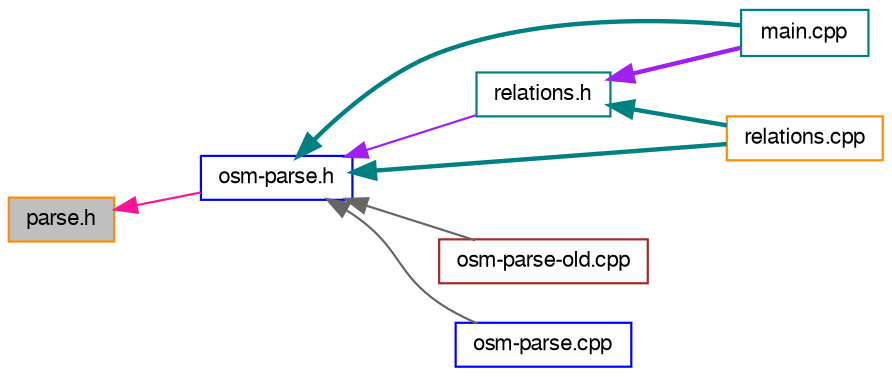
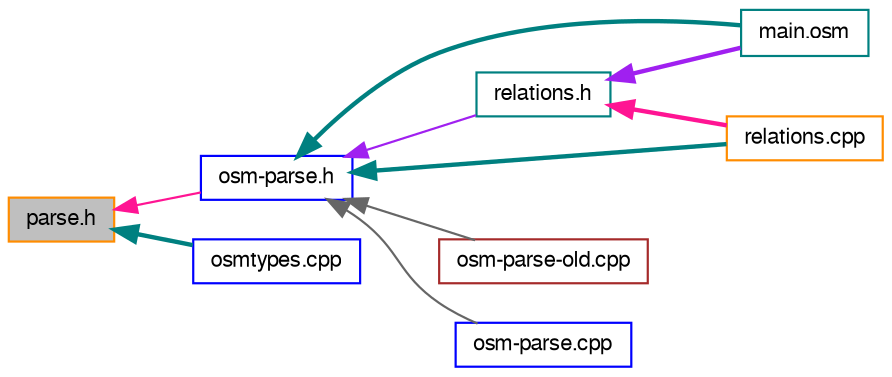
node "main.cpp": label "main.cpp" -> "main.osm"
edge "relations.cpp" -> "relations.h": color teal -> deeppink
node "osmtypes.cpp": added
